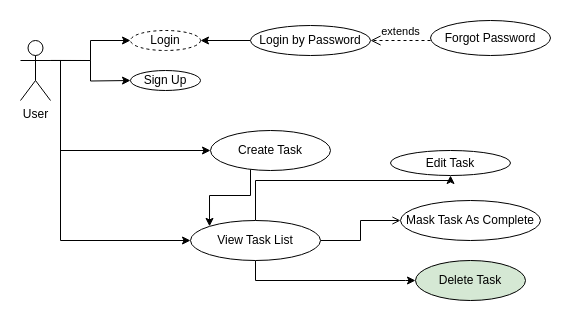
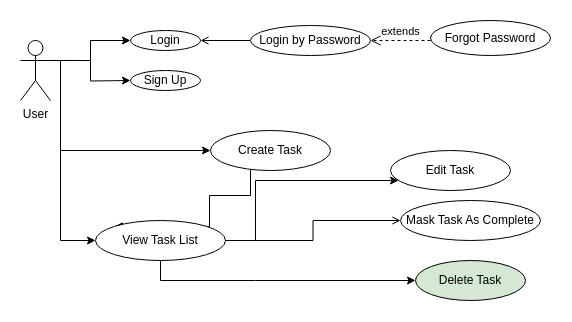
node "Login": style dashed -> solid
edge "Login by Password" -> "Login": arrowhead classic -> open
node "Edit Task": size 120x25 -> 120x40
node "View Task List": moved (256, 241) -> (161, 241)
